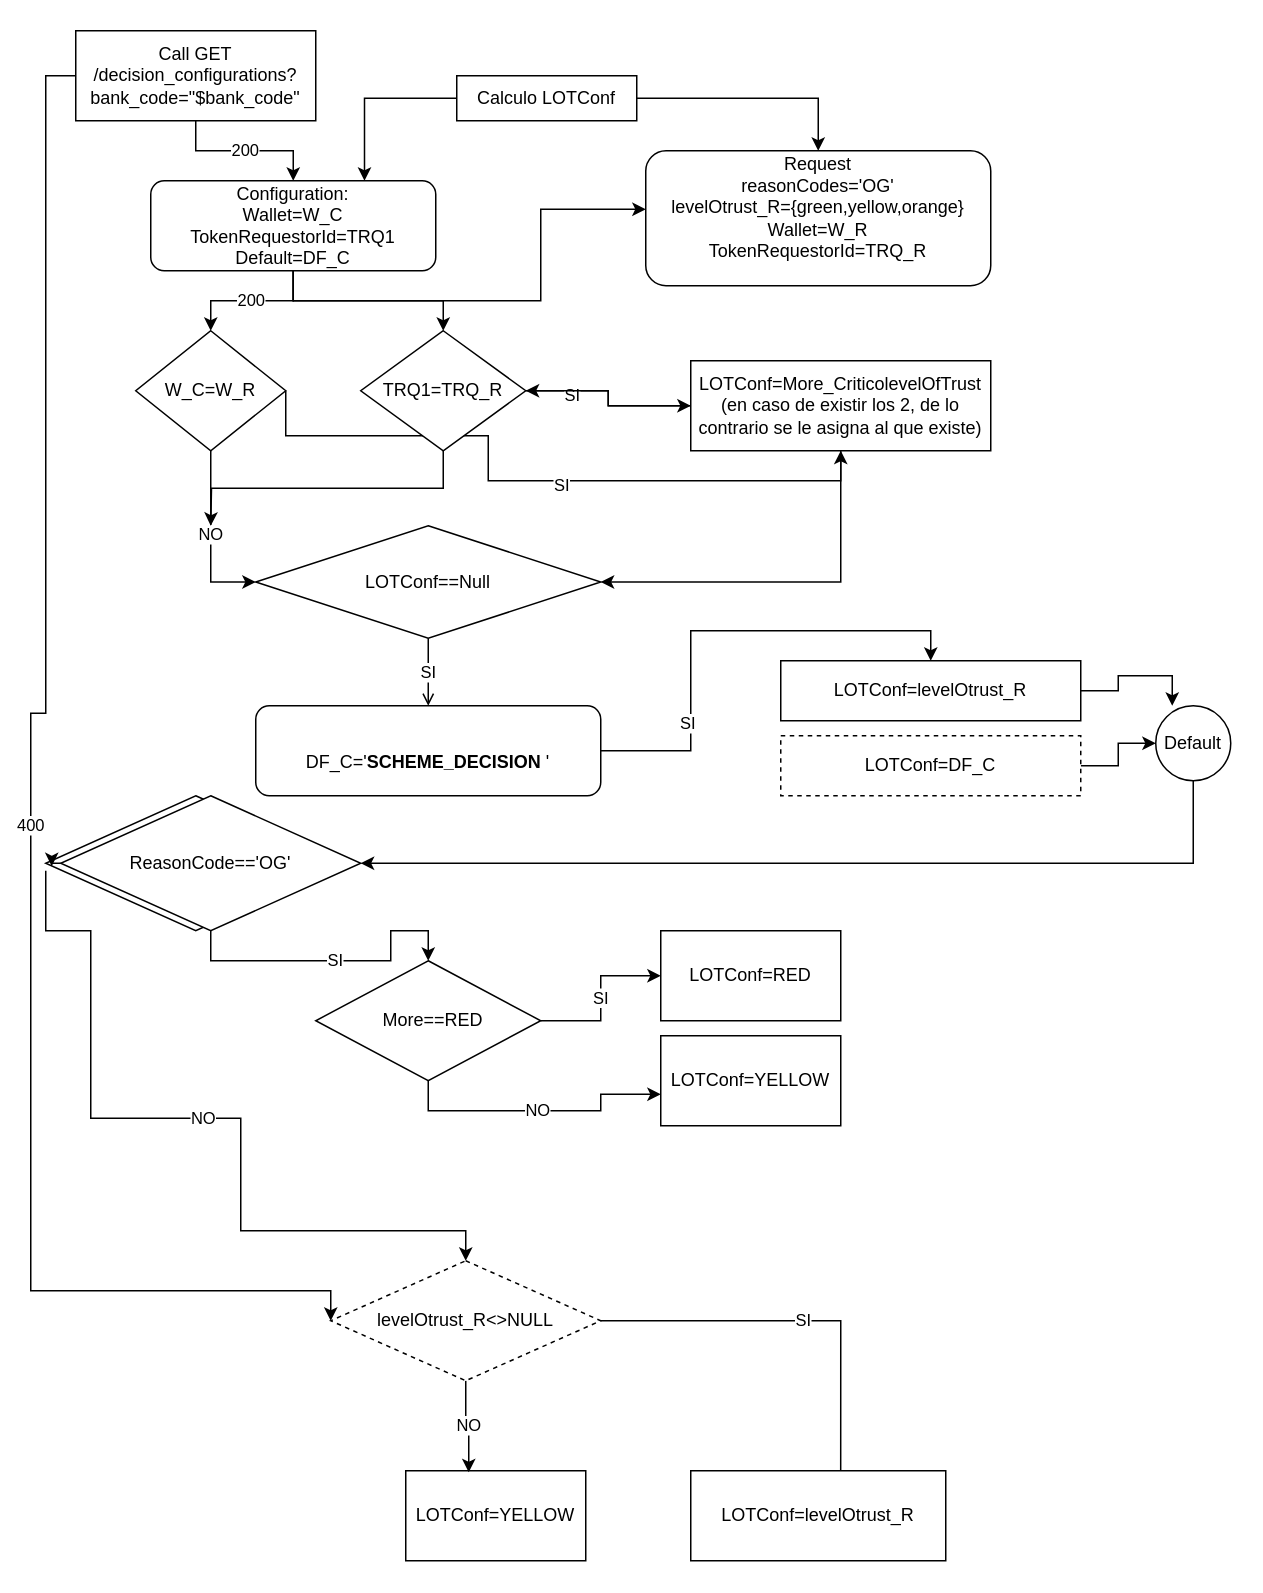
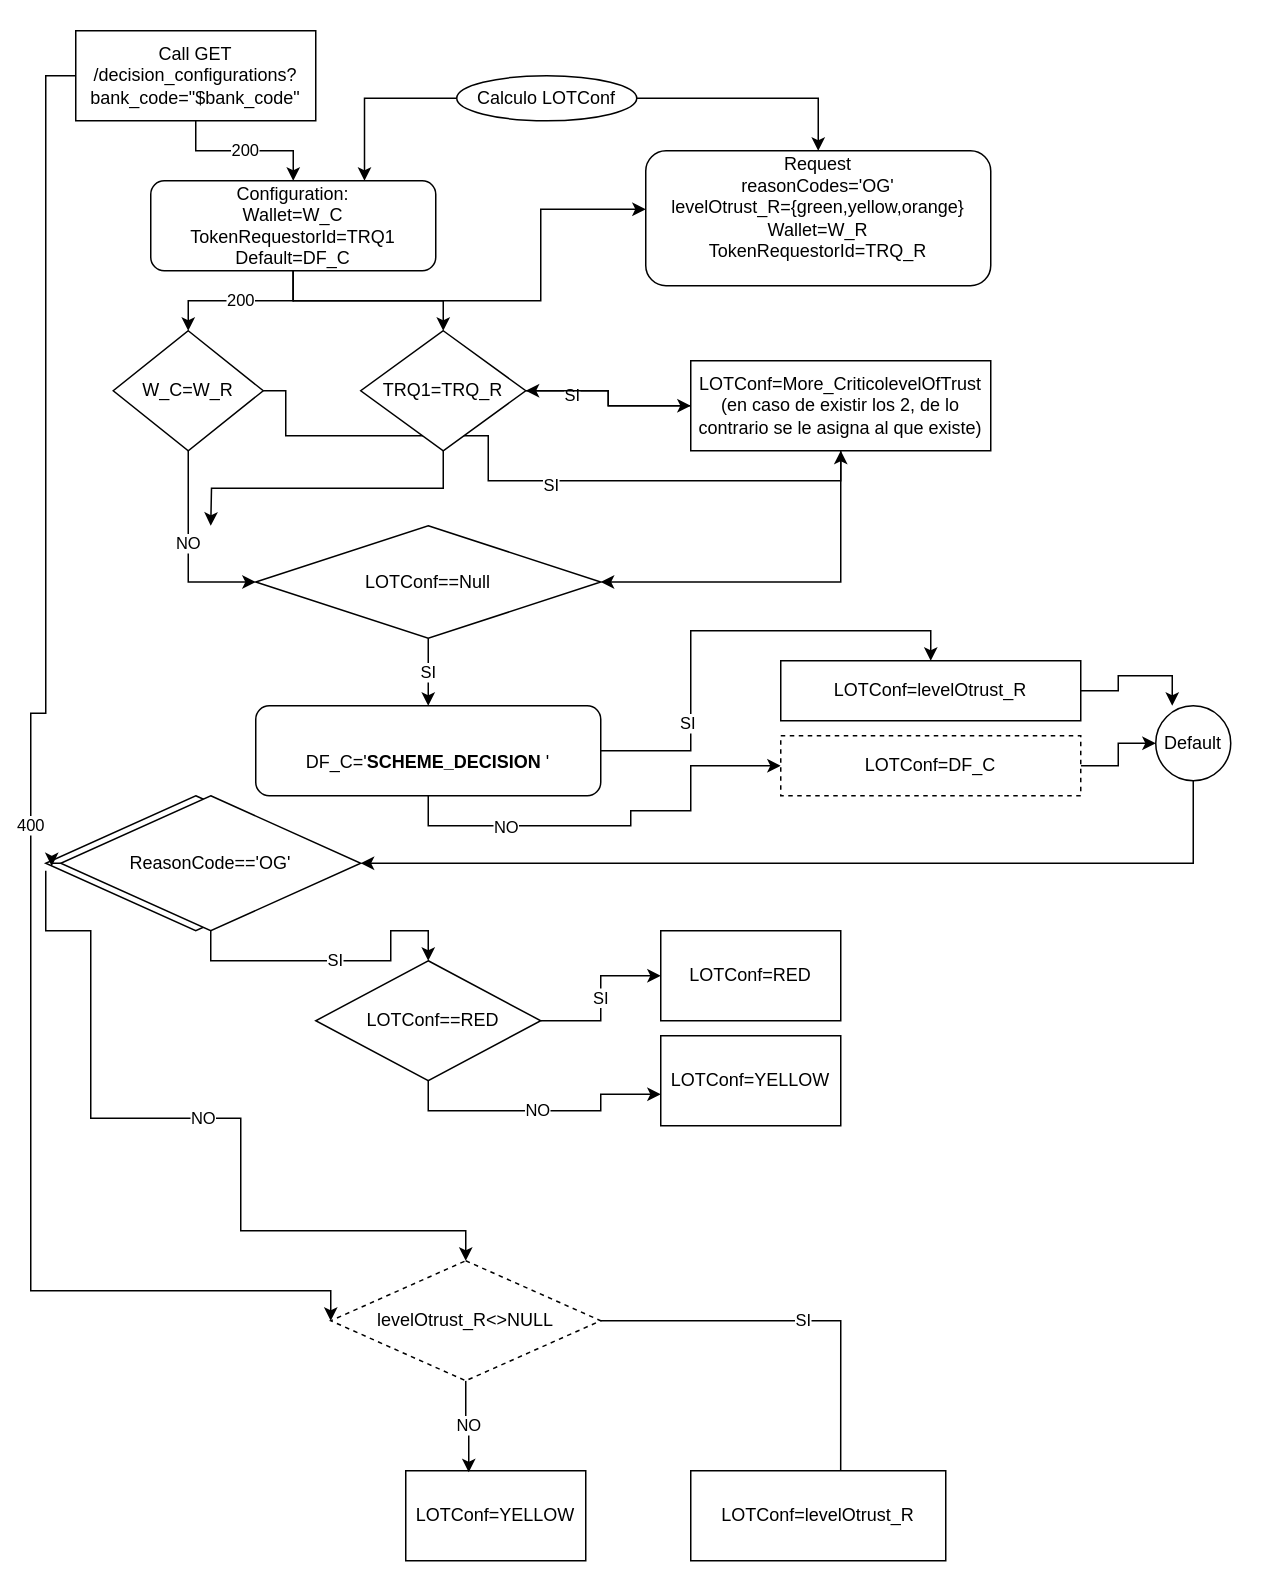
node "Calculo LOTConf": shape rectangle -> ellipse
node "W_C=W_R": moved (211, 391) -> (188, 391)
edge "LOTConf==Null" -> "DF_C='SCHEME_DECISION '": arrowhead open -> classic
edge "DF_C='SCHEME_DECISION '" -> "LOTConf=DF_C": added, label "NO"
node "More==RED": label "More==RED" -> "LOTConf==RED"
